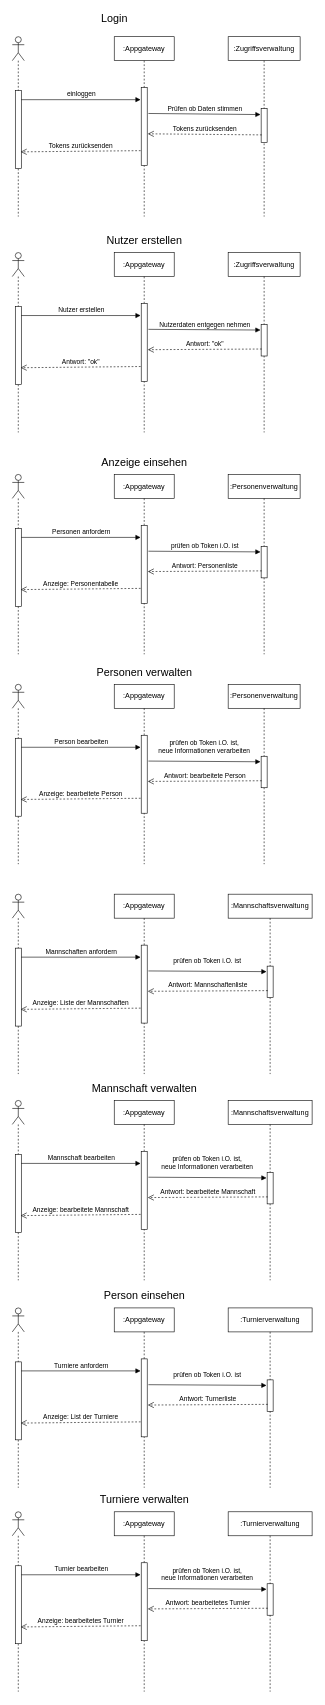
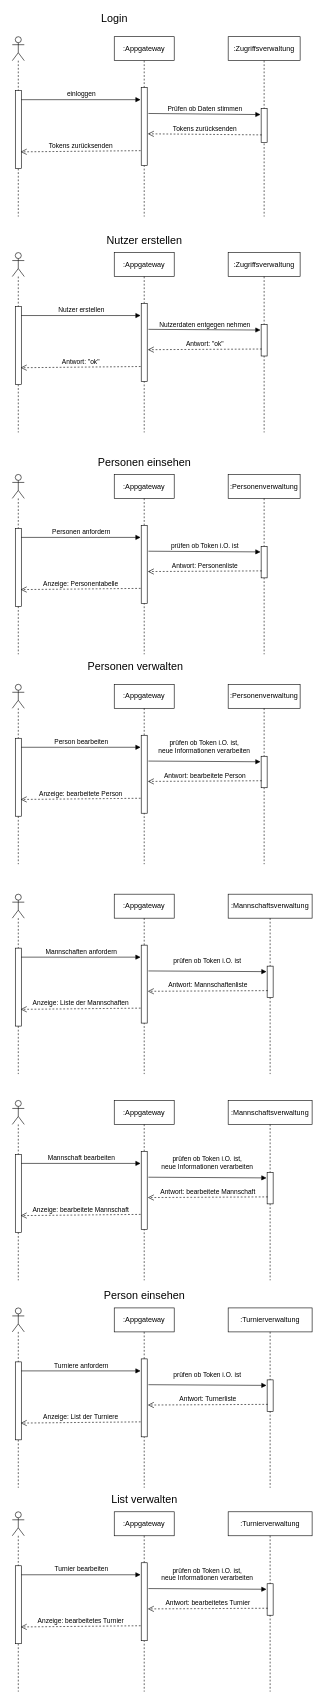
node "Anzeige einsehen": label "Anzeige einsehen" -> "Personen einsehen"
node "Personen verwalten": moved (144, 672) -> (135, 666)
node "Mannschaft verwalten": removed
node "Turniere verwalten": label "Turniere verwalten" -> "List verwalten"
